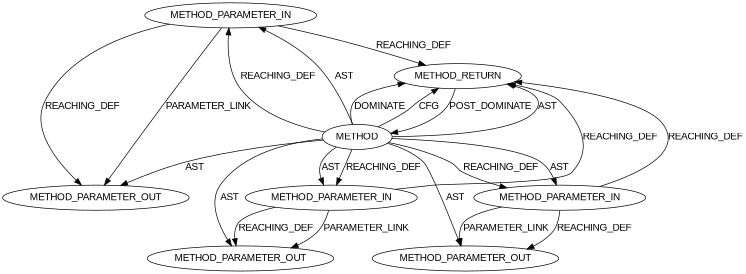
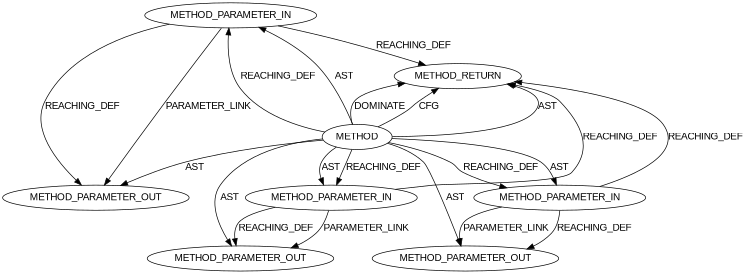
edge "METHOD_RETURN" -> "METHOD": removed, label "POST_DOMINATE"
